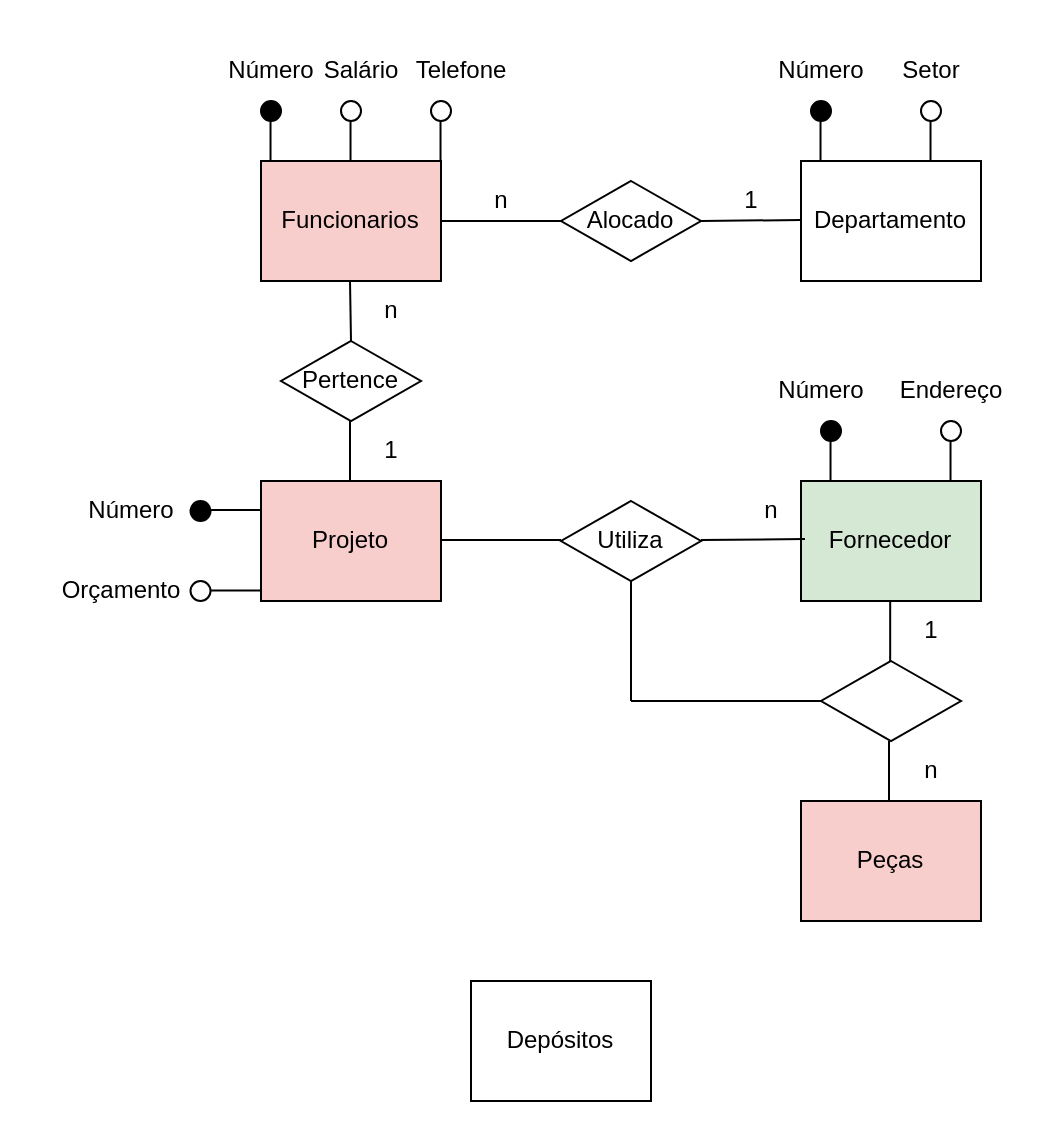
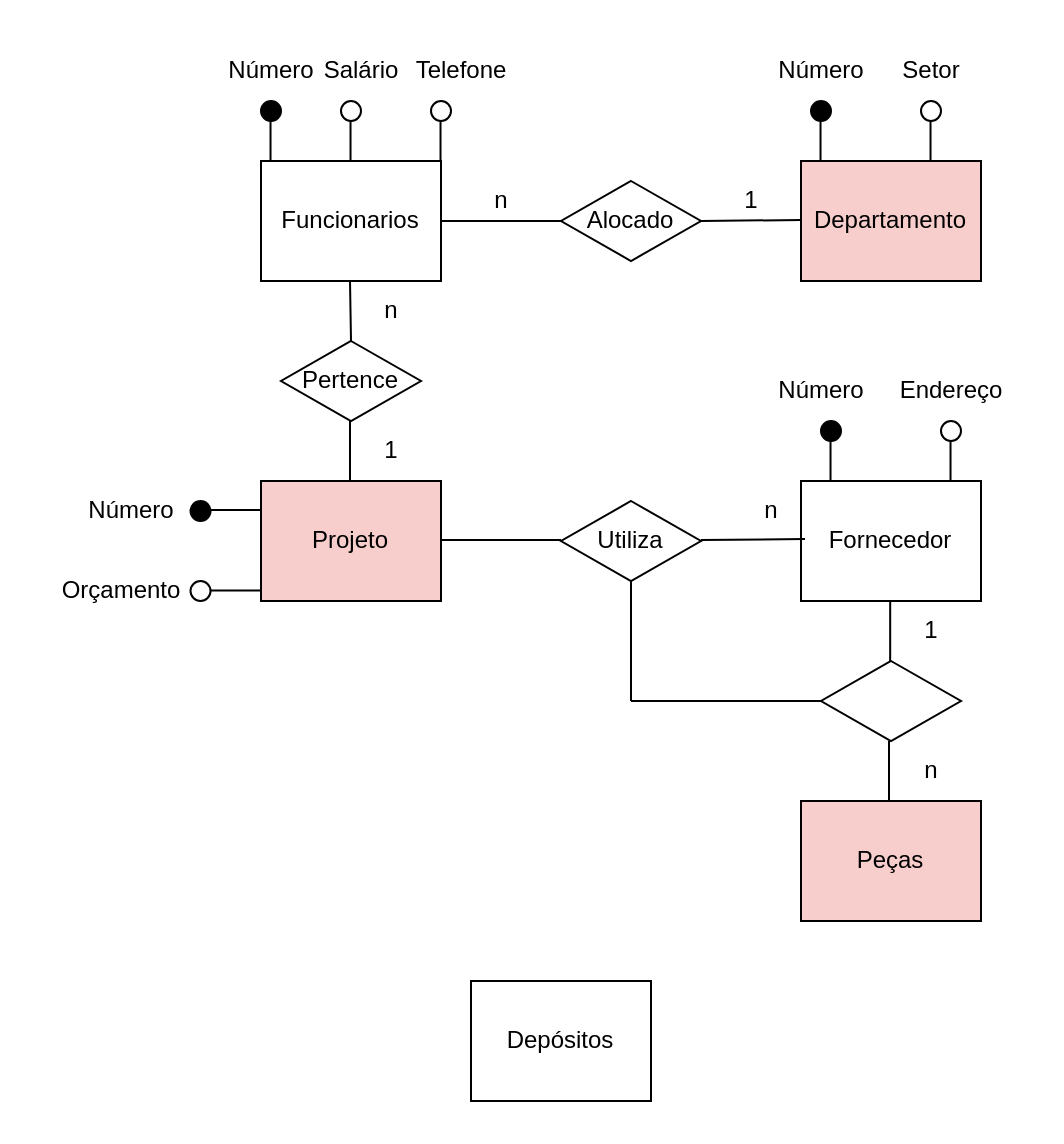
node "Funcionarios": fillcolor #f8cecc -> #ffffff
node "Departamento": fillcolor #ffffff -> #f8cecc
node "Fornecedor": fillcolor #d5e8d4 -> #ffffff
